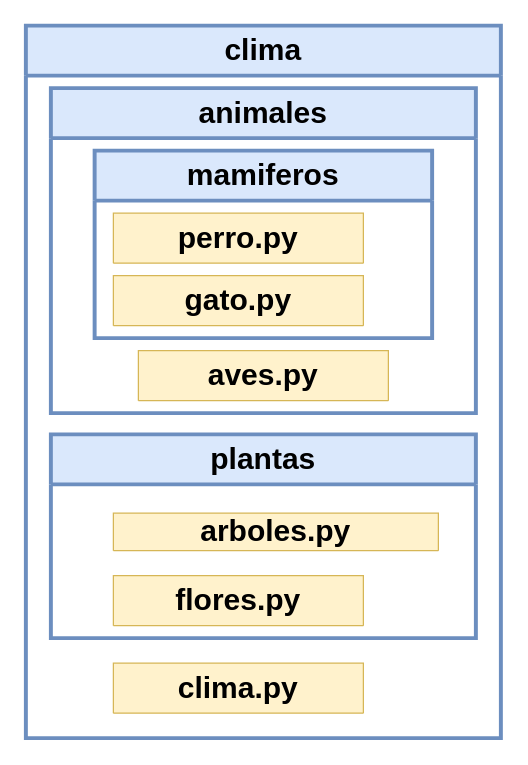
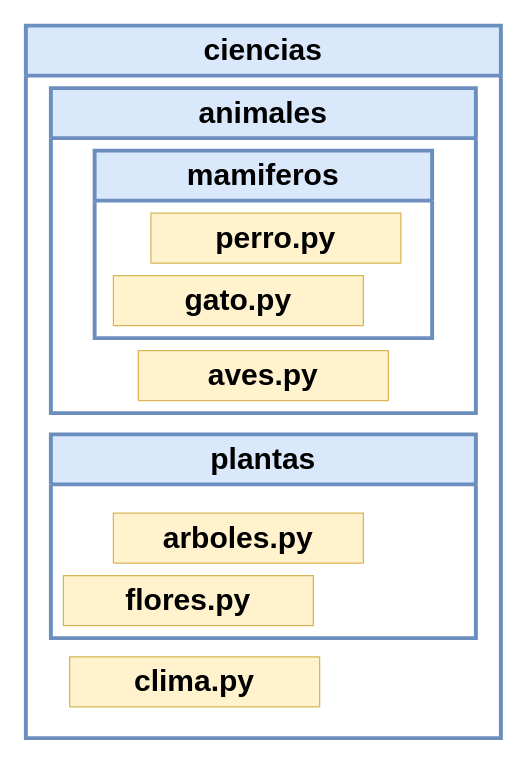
node "clima": label "clima" -> "ciencias"
node "perro.py": moved (238, 238) -> (276, 238)
node "arboles.py": size 325x38 -> 250x50
node "flores.py": moved (238, 601) -> (188, 601)
node "clima.py": moved (238, 688) -> (194, 682)
